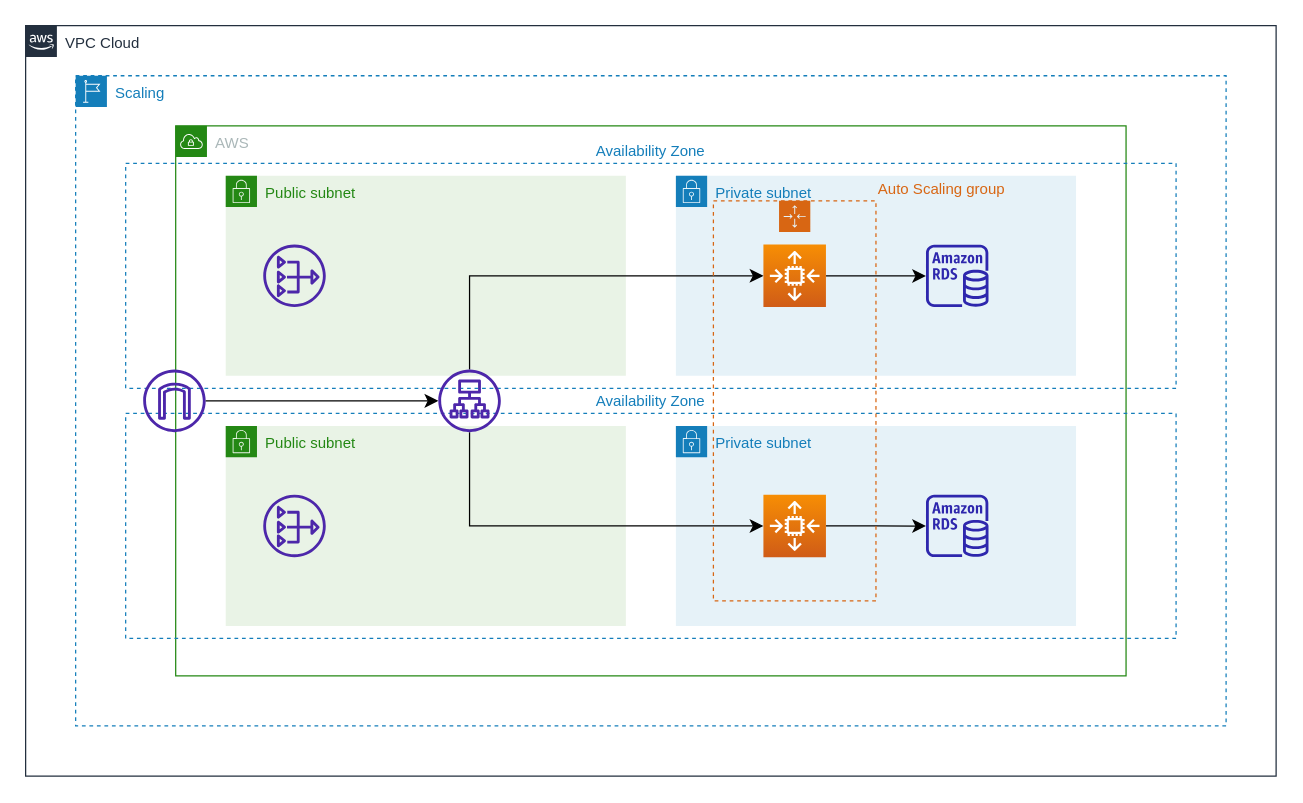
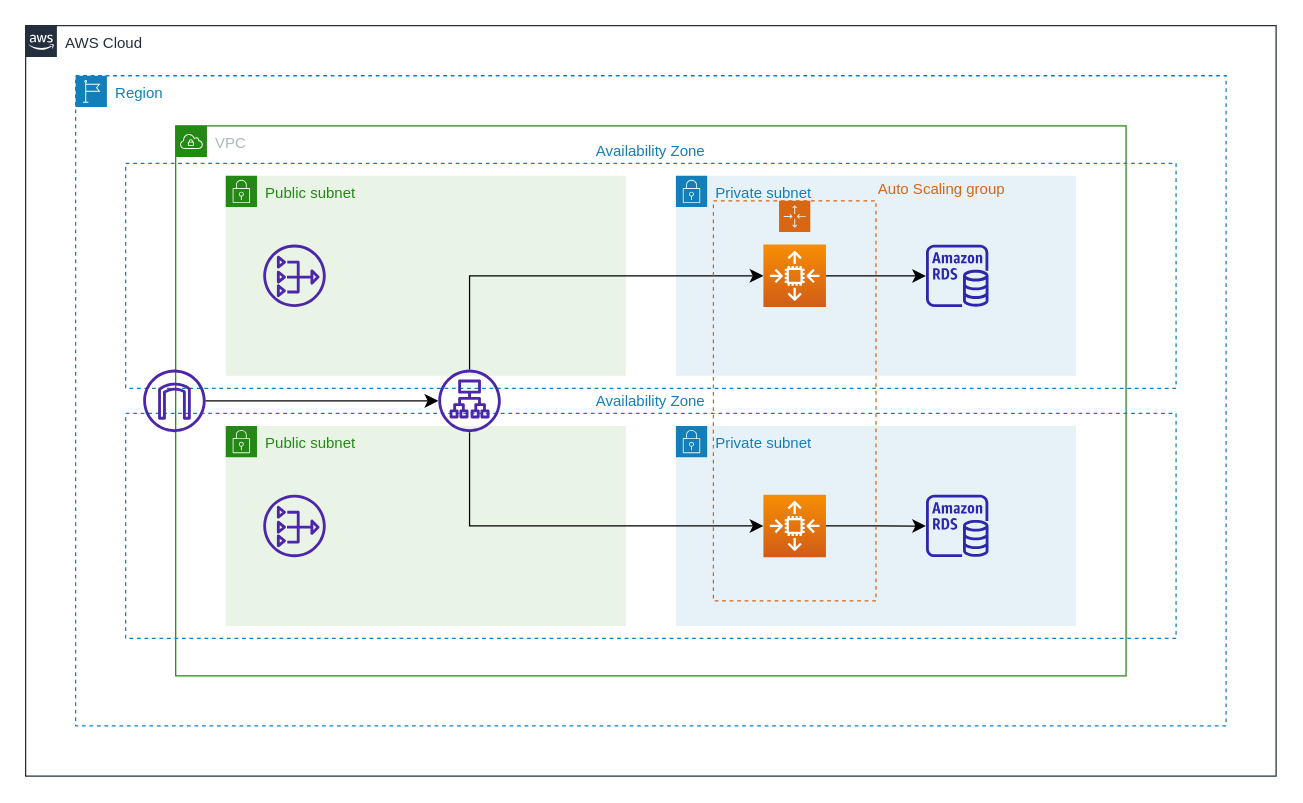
node "VPC Cloud": label "VPC Cloud" -> "AWS Cloud"
node "Scaling": label "Scaling" -> "Region"
node "AWS": label "AWS" -> "VPC"
